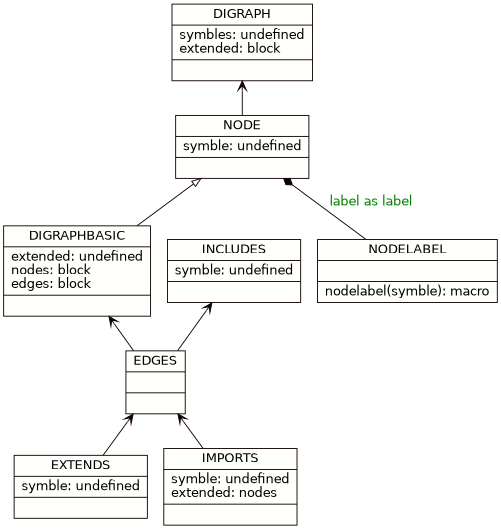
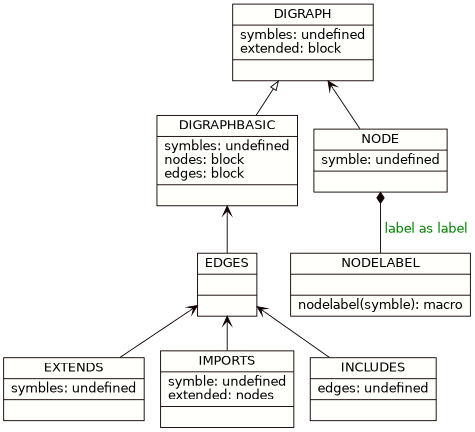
edge "DIGRAPHBASIC" -> "NODE": now "DIGRAPHBASIC" -> "DIGRAPH"
node "DIGRAPHBASIC": text "extended: undefined" -> "symbles: undefined"
node "INCLUDES": text "symble: undefined" -> "edges: undefined"
edge "EDGES" -> "INCLUDES": reversed
node "EXTENDS": text "symble: undefined" -> "symbles: undefined"
